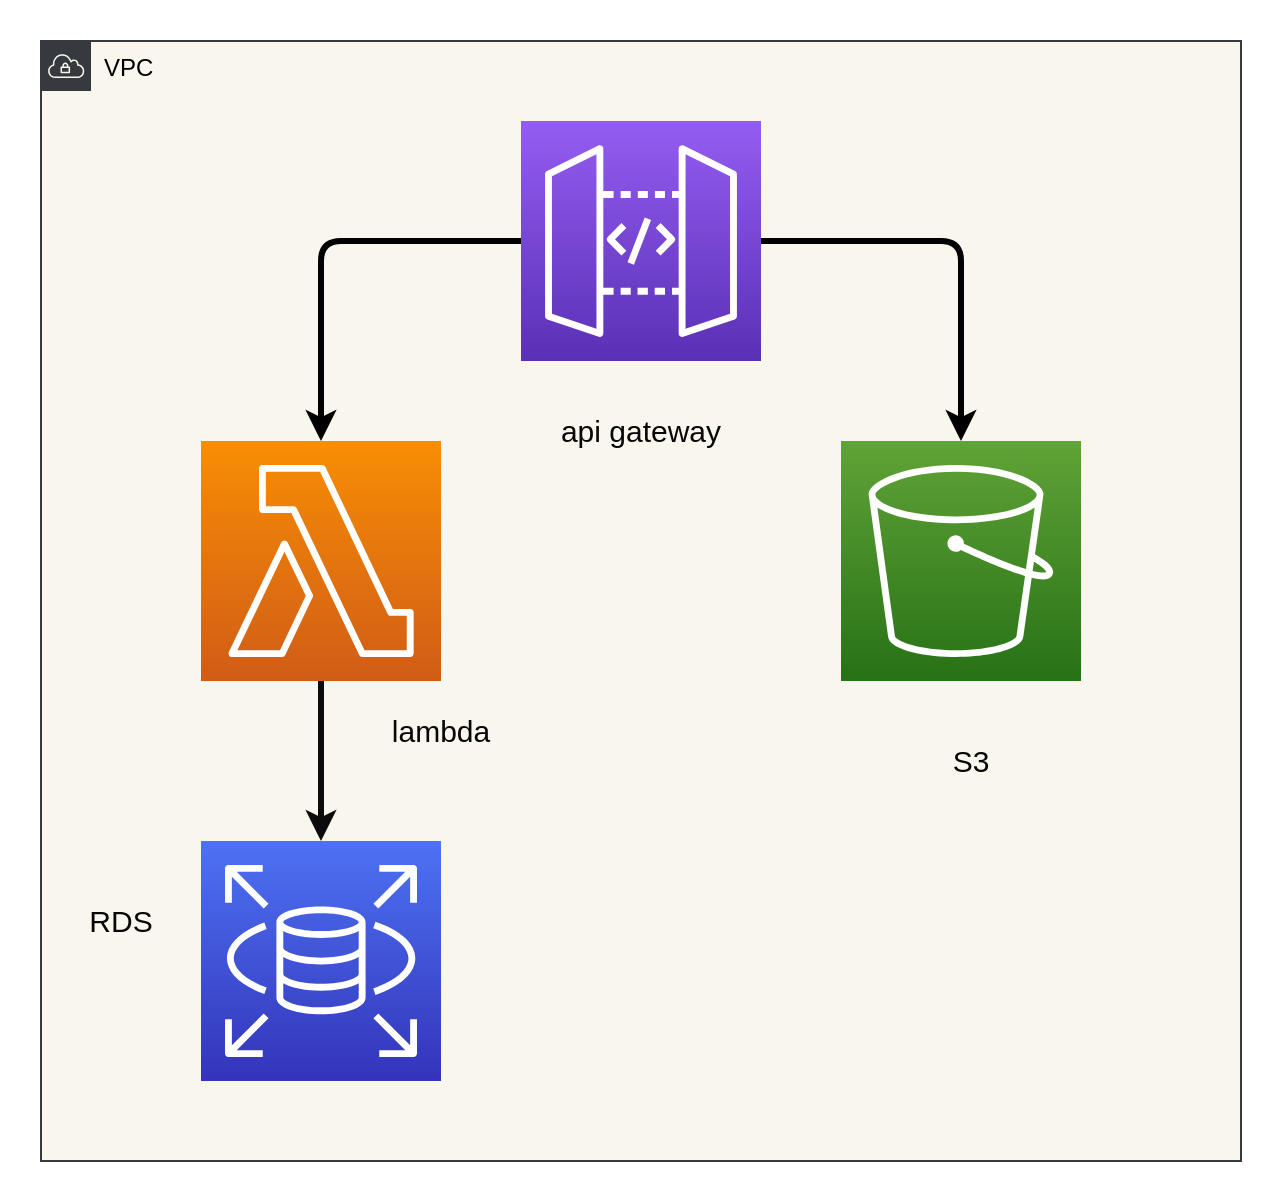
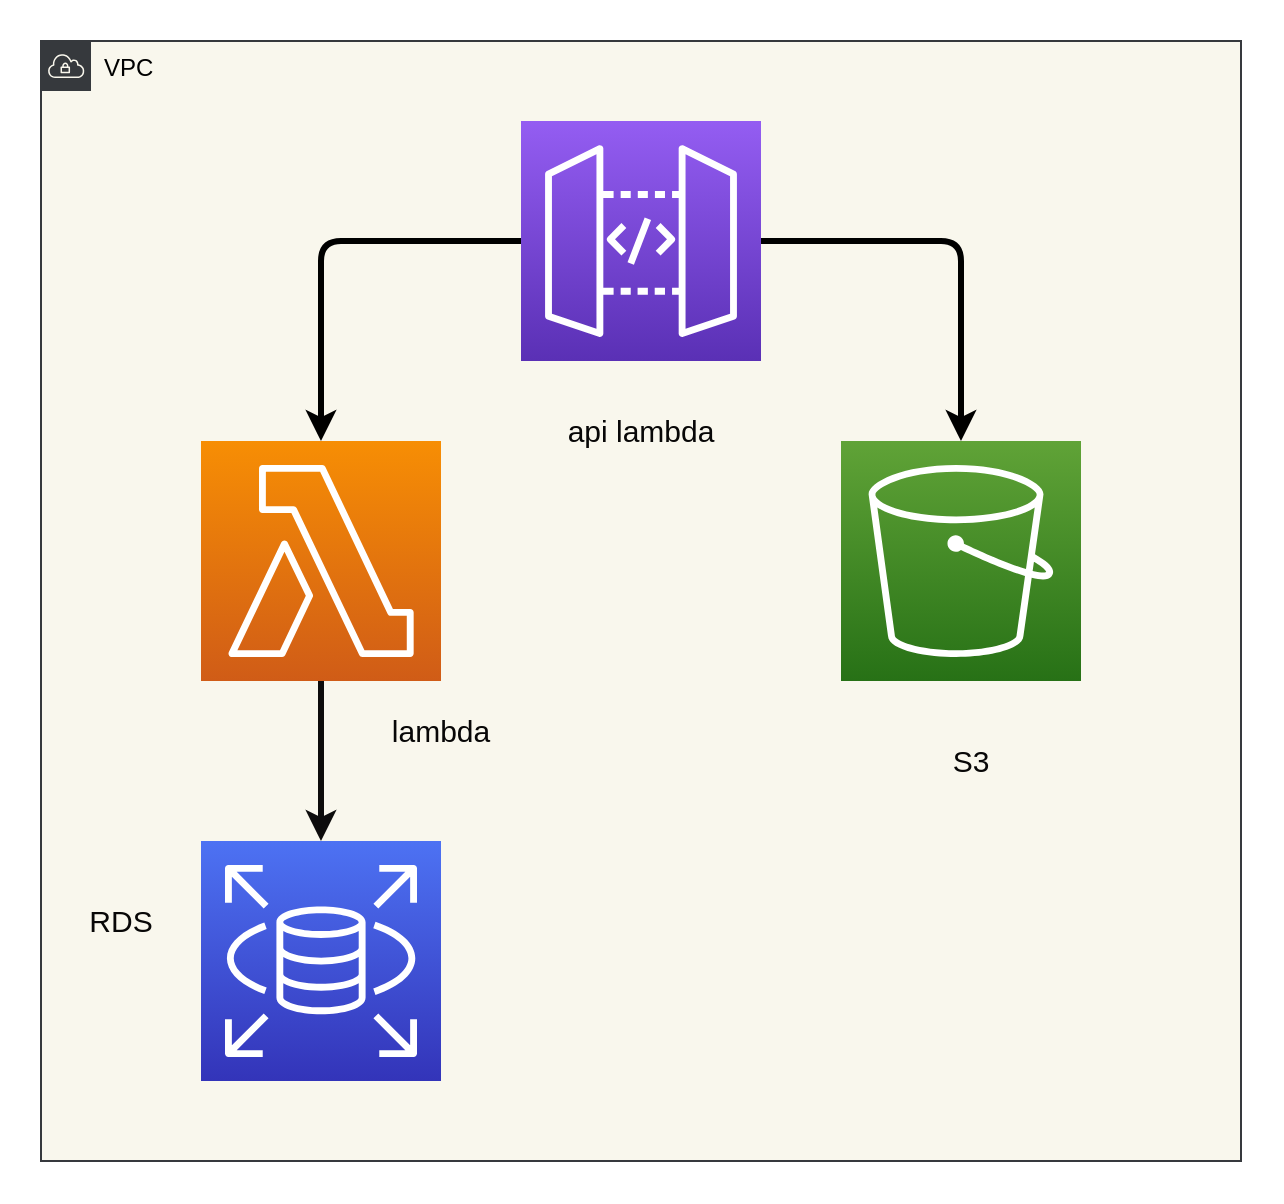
node "api gateway": label "api gateway" -> "api lambda"
